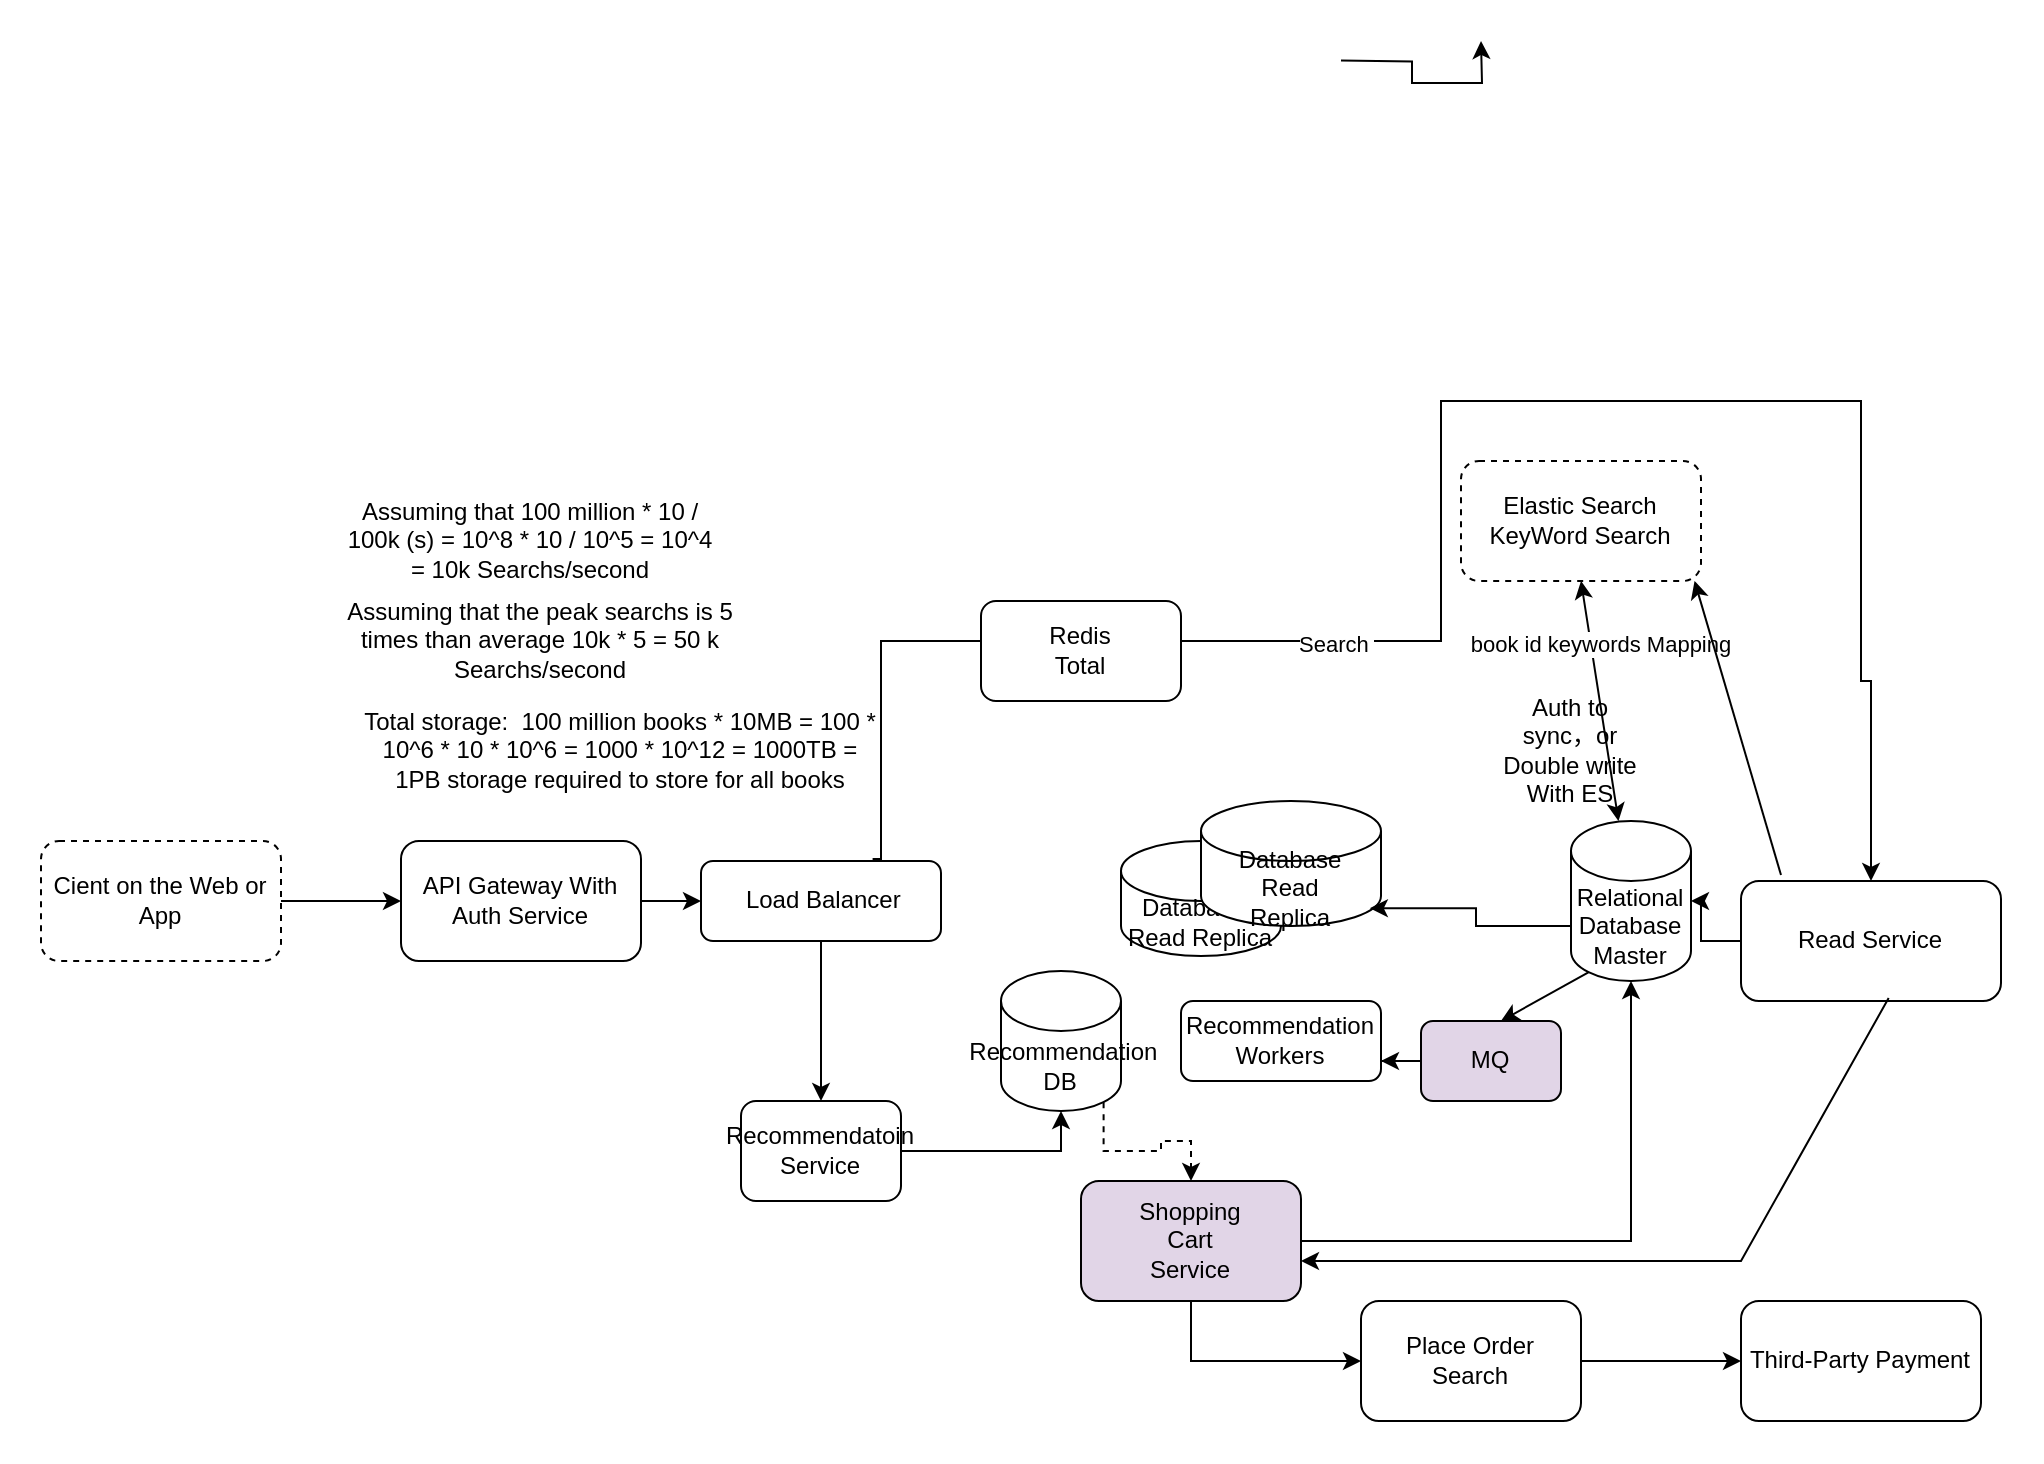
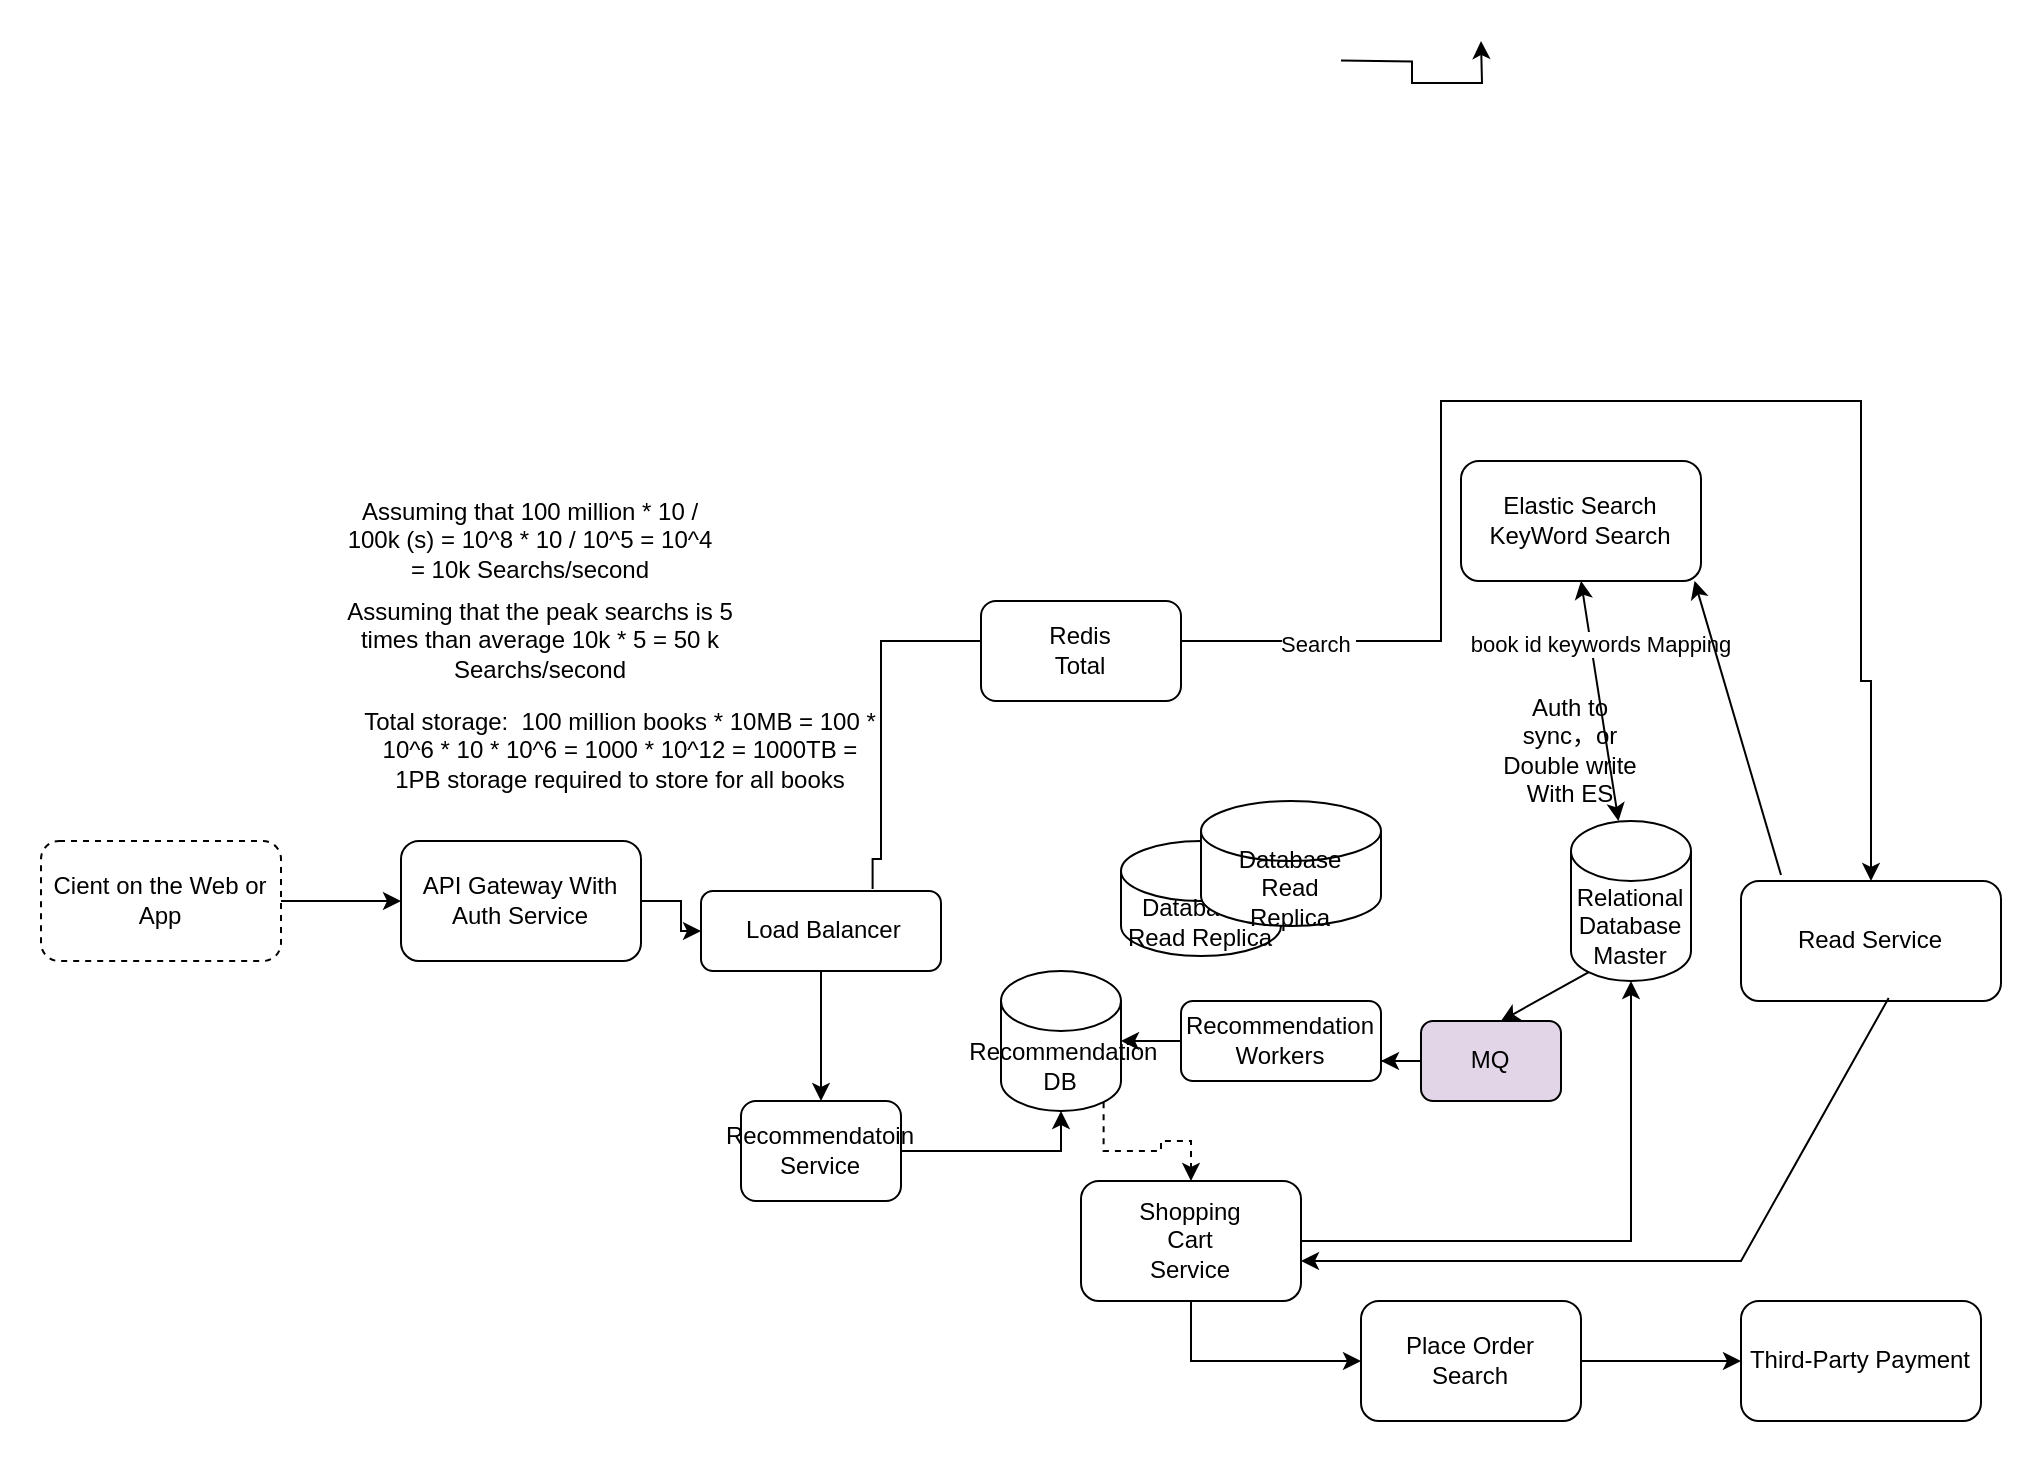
node "Elastic Search KeyWord Search": style dashed -> solid
node "Load Balancer": moved (821, 901) -> (821, 931)
edge "Relational Database Master" -> "Database Read Replica": removed
edge "Read Service" -> "Relational Database Master": removed
edge "Recommendation Workers" -> "Recommendation DB": added
node "Shopping Cart Service": fillcolor #e1d5e7 -> #ffffff
